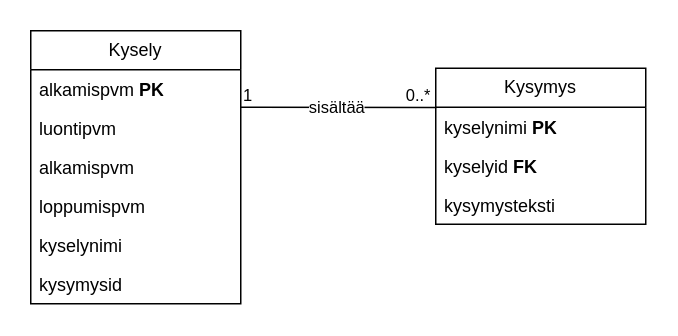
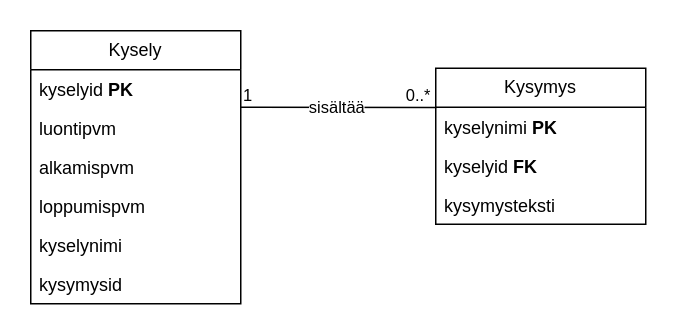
node "alkamispvm PK": label "alkamispvm PK" -> "kyselyid PK"
